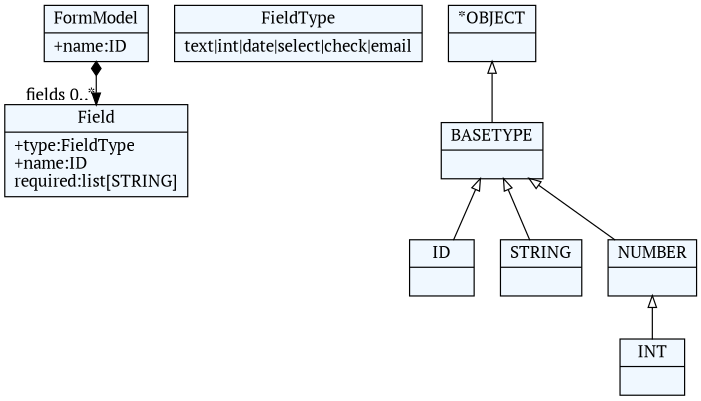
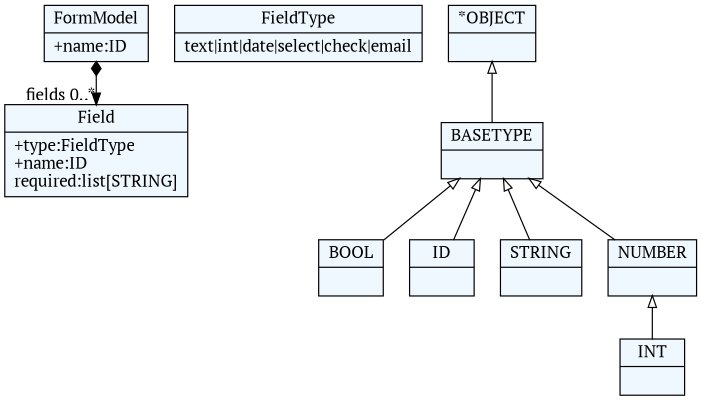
node "BOOL": added
